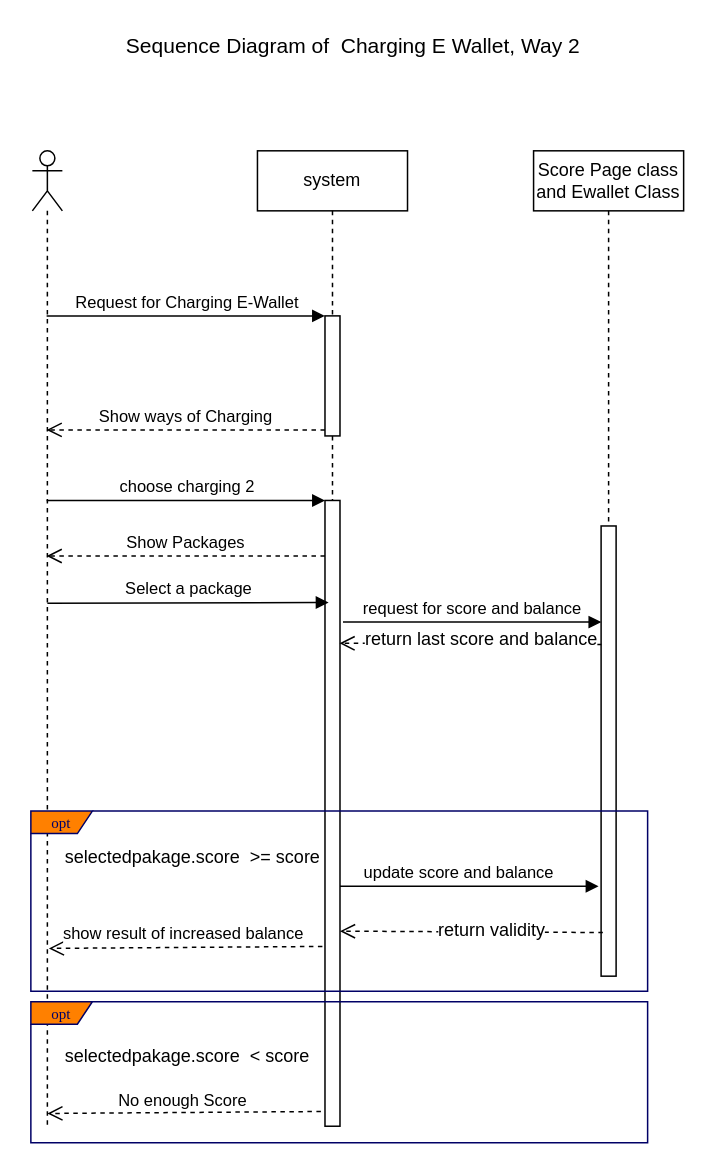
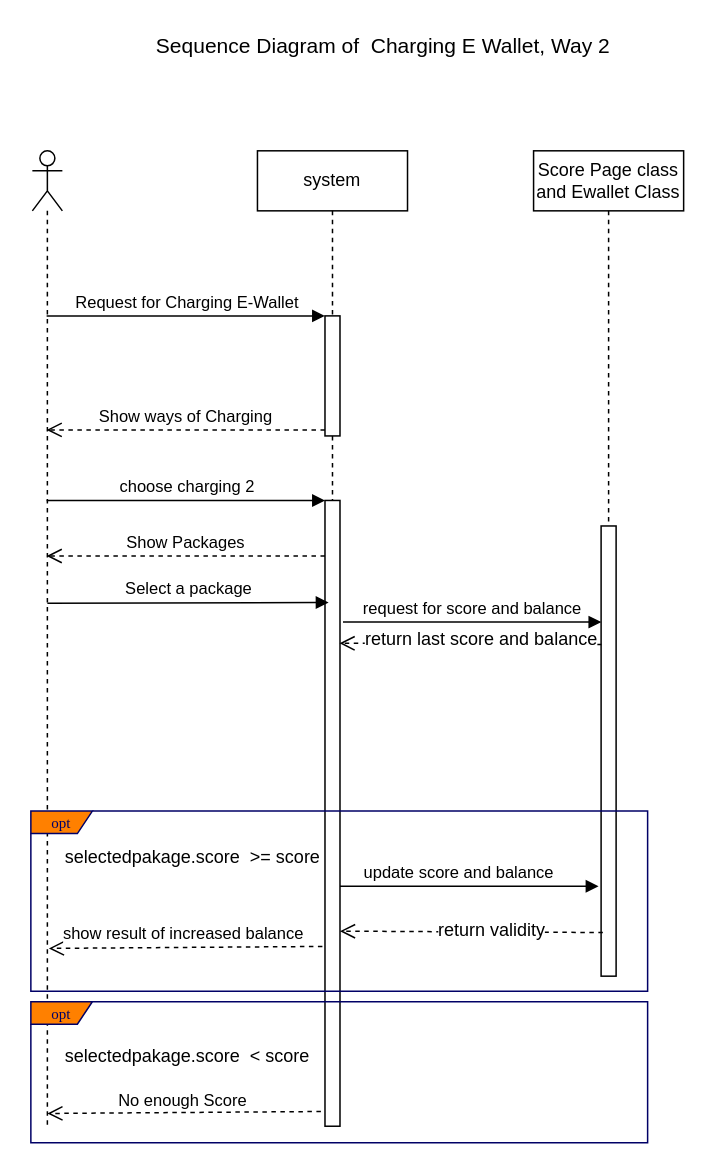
node "Sequence Diagram of Charging E Wallet, Way 2": moved (353, 46) -> (383, 46)
